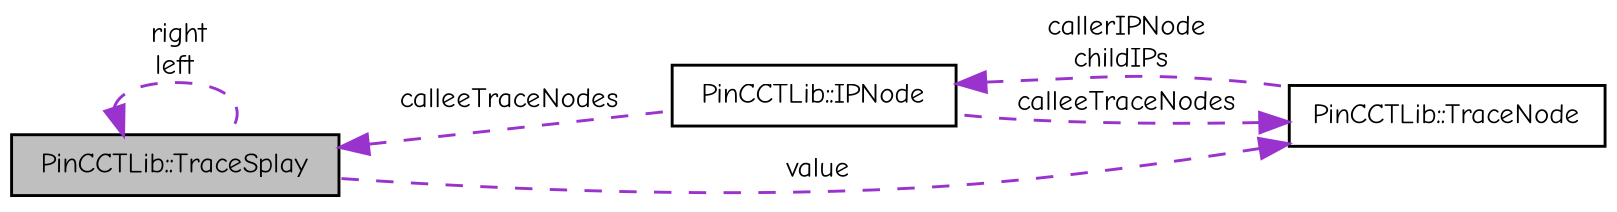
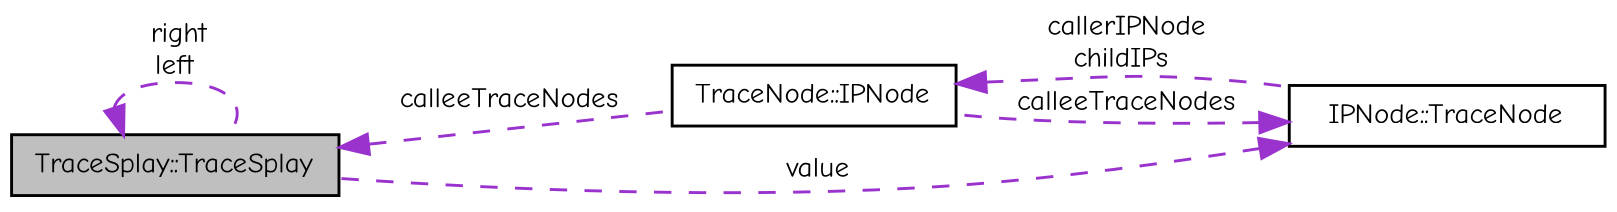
node "PinCCTLib::IPNode": label "PinCCTLib::IPNode" -> "TraceNode::IPNode"
node "PinCCTLib::TraceNode": label "PinCCTLib::TraceNode" -> "IPNode::TraceNode"
node "PinCCTLib::TraceSplay": label "PinCCTLib::TraceSplay" -> "TraceSplay::TraceSplay"
